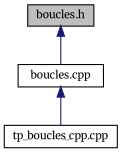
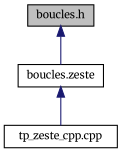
node "boucles.cpp": label "boucles.cpp" -> "boucles.zeste"
node "tp_boucles_cpp.cpp": label "tp_boucles_cpp.cpp" -> "tp_zeste_cpp.cpp"
